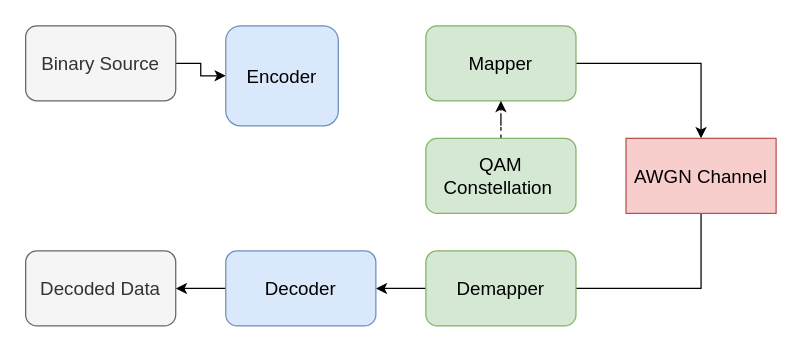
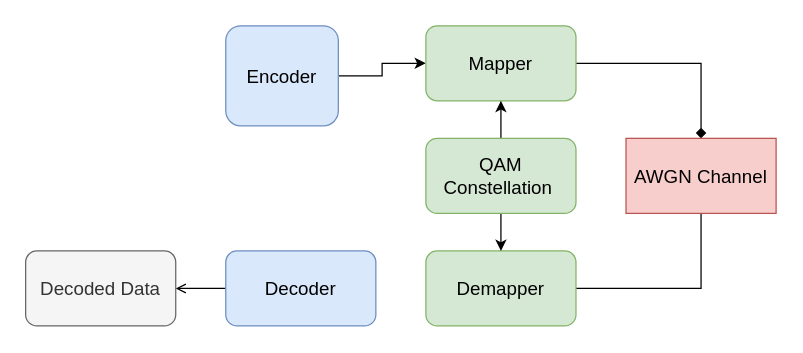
node "Binary Source": removed
edge "Binary Source" -> "Encoder": removed
edge "Encoder" -> "Mapper": added
edge "Mapper" -> "AWGN Channel": arrowhead classic -> diamond
edge "QAM Constellation" -> "Mapper": style dashed -> solid
edge "QAM Constellation" -> "Demapper": added
edge "Decoder" -> "Decoded Data": arrowhead classic -> open
edge "Demapper" -> "Decoder": removed
